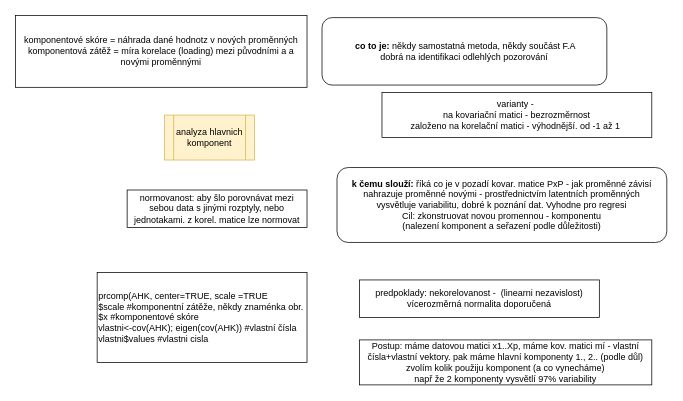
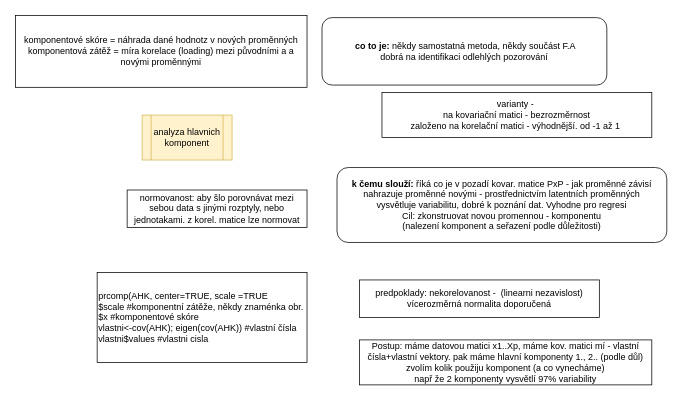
node "analyza hlavnich komponent": moved (210, 138) -> (187, 138)
